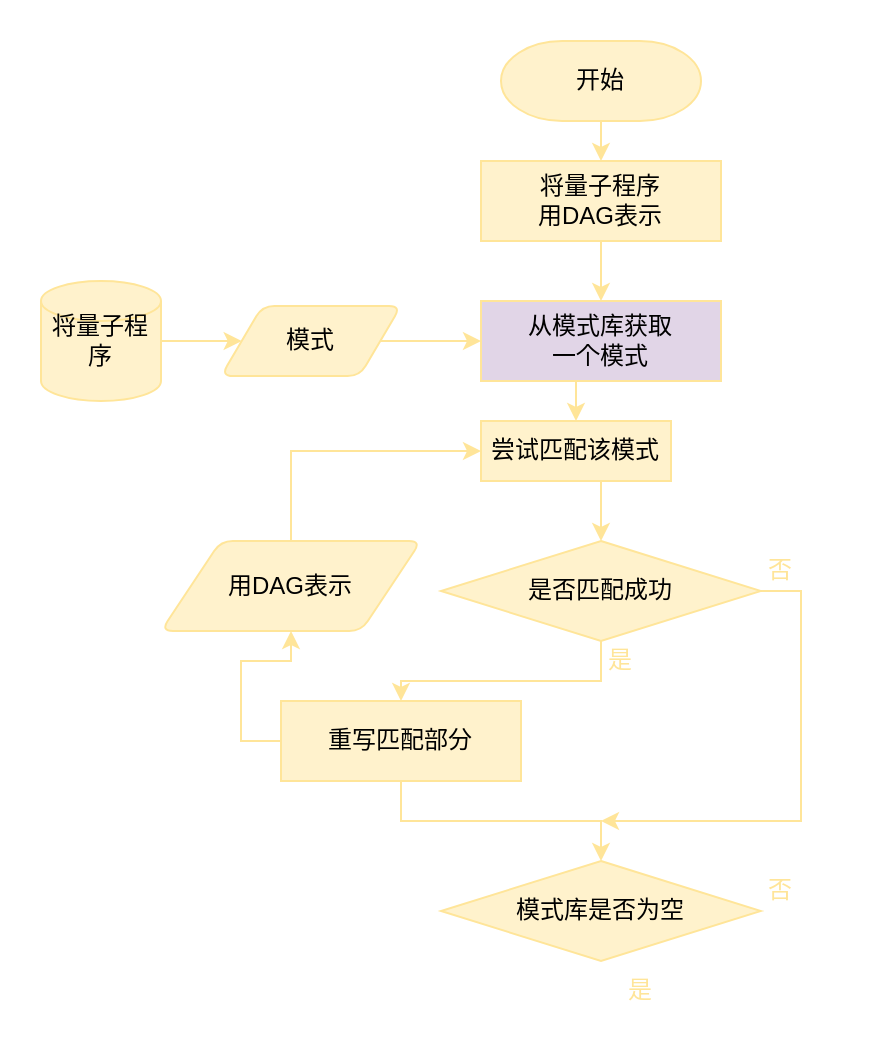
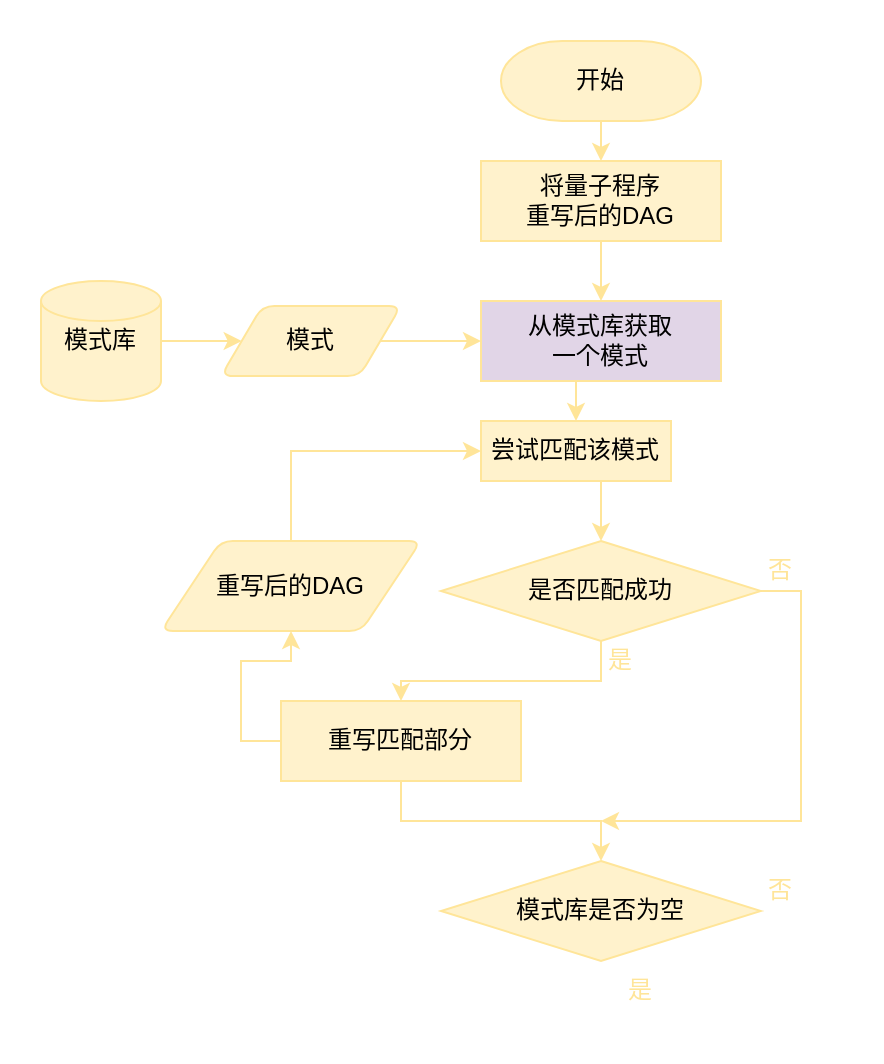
node "将量子程序 用DAG表示": label "将量子程序 用DAG表示" -> "将量子程序 重写后的DAG"
node "将量子程序": label "将量子程序" -> "模式库"
node "用DAG表示": label "用DAG表示" -> "重写后的DAG"
